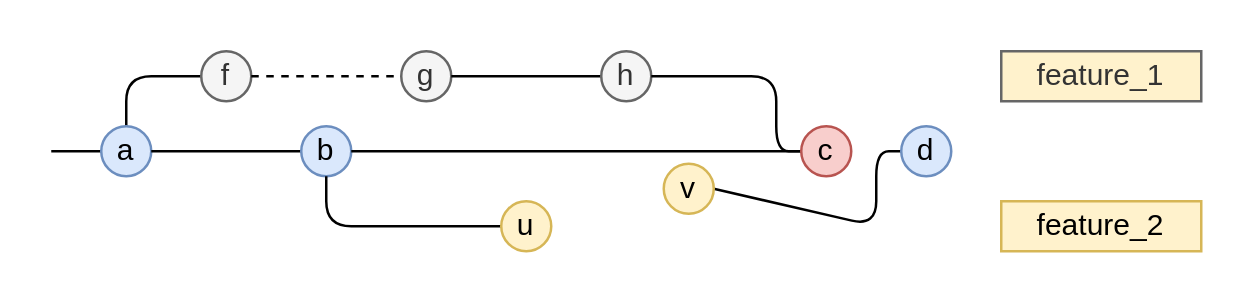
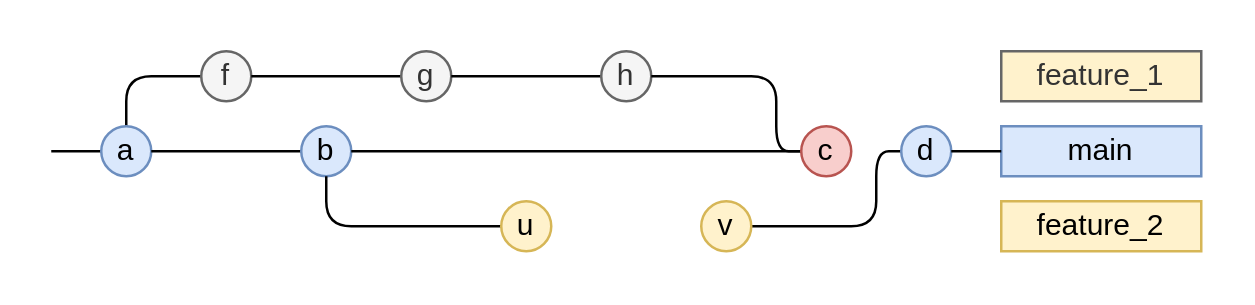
edge "f" -- "g": style dashed -> solid
edge "d" -- "main": added
node "main": added
node "v": moved (689, 189) -> (726, 226)
